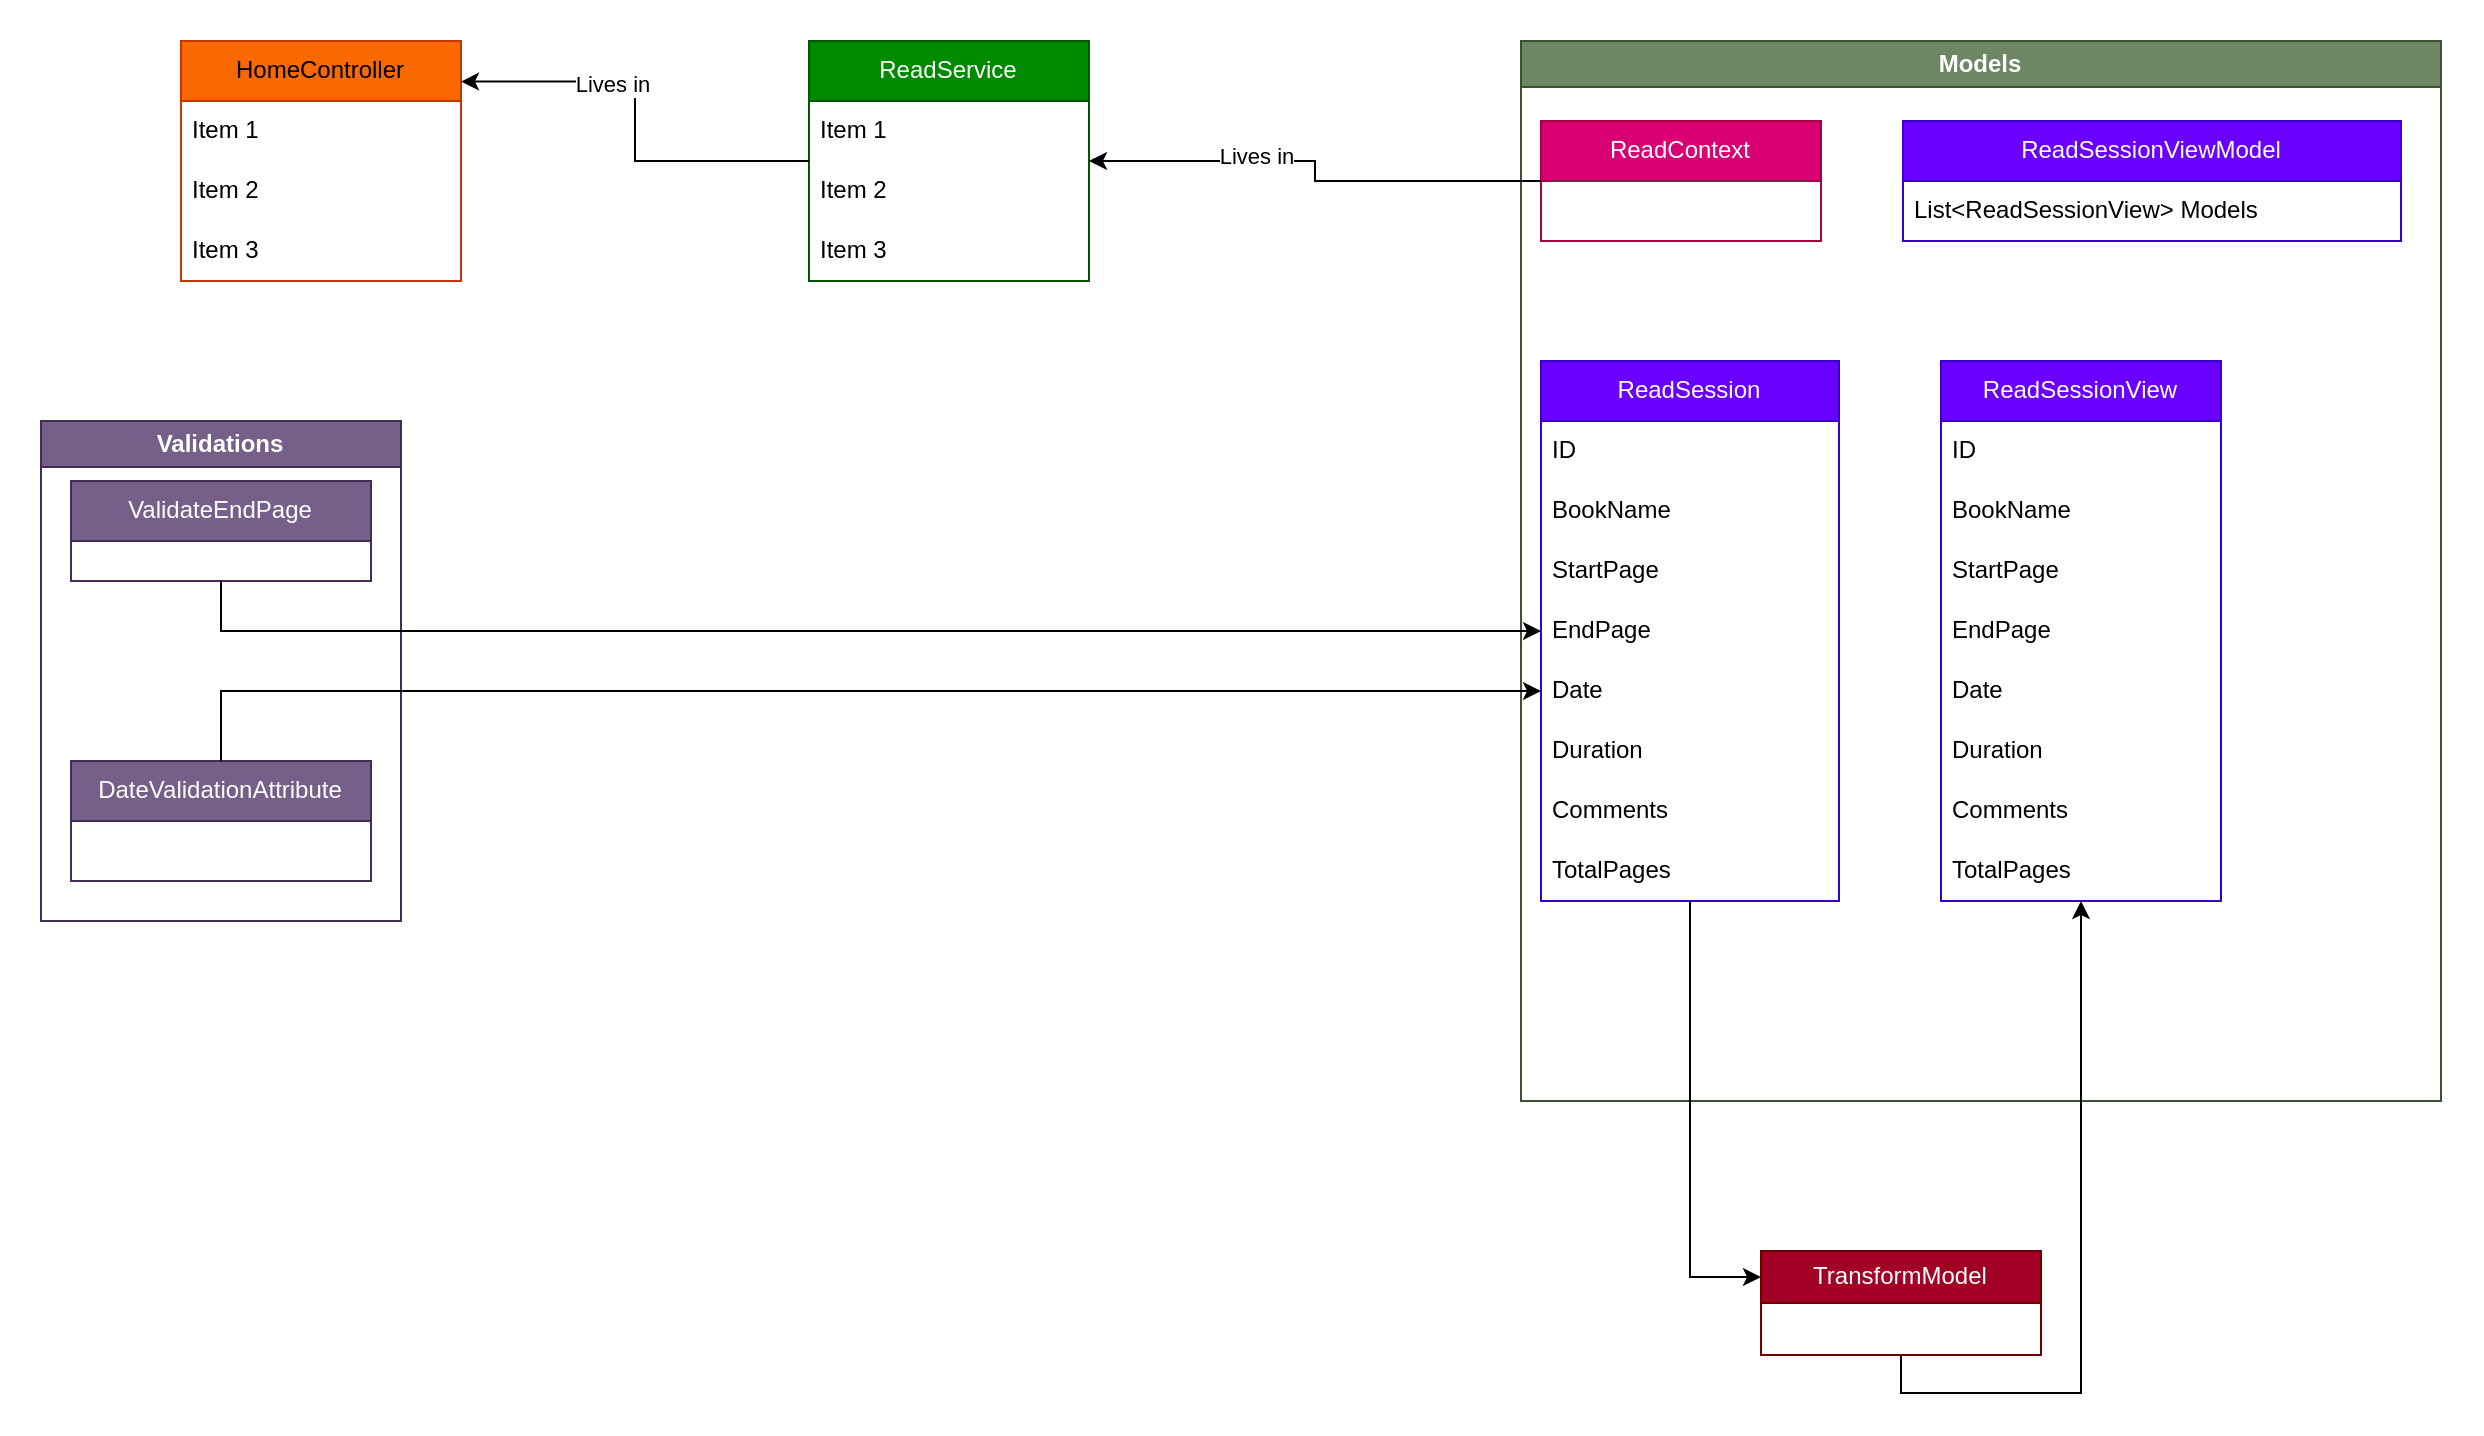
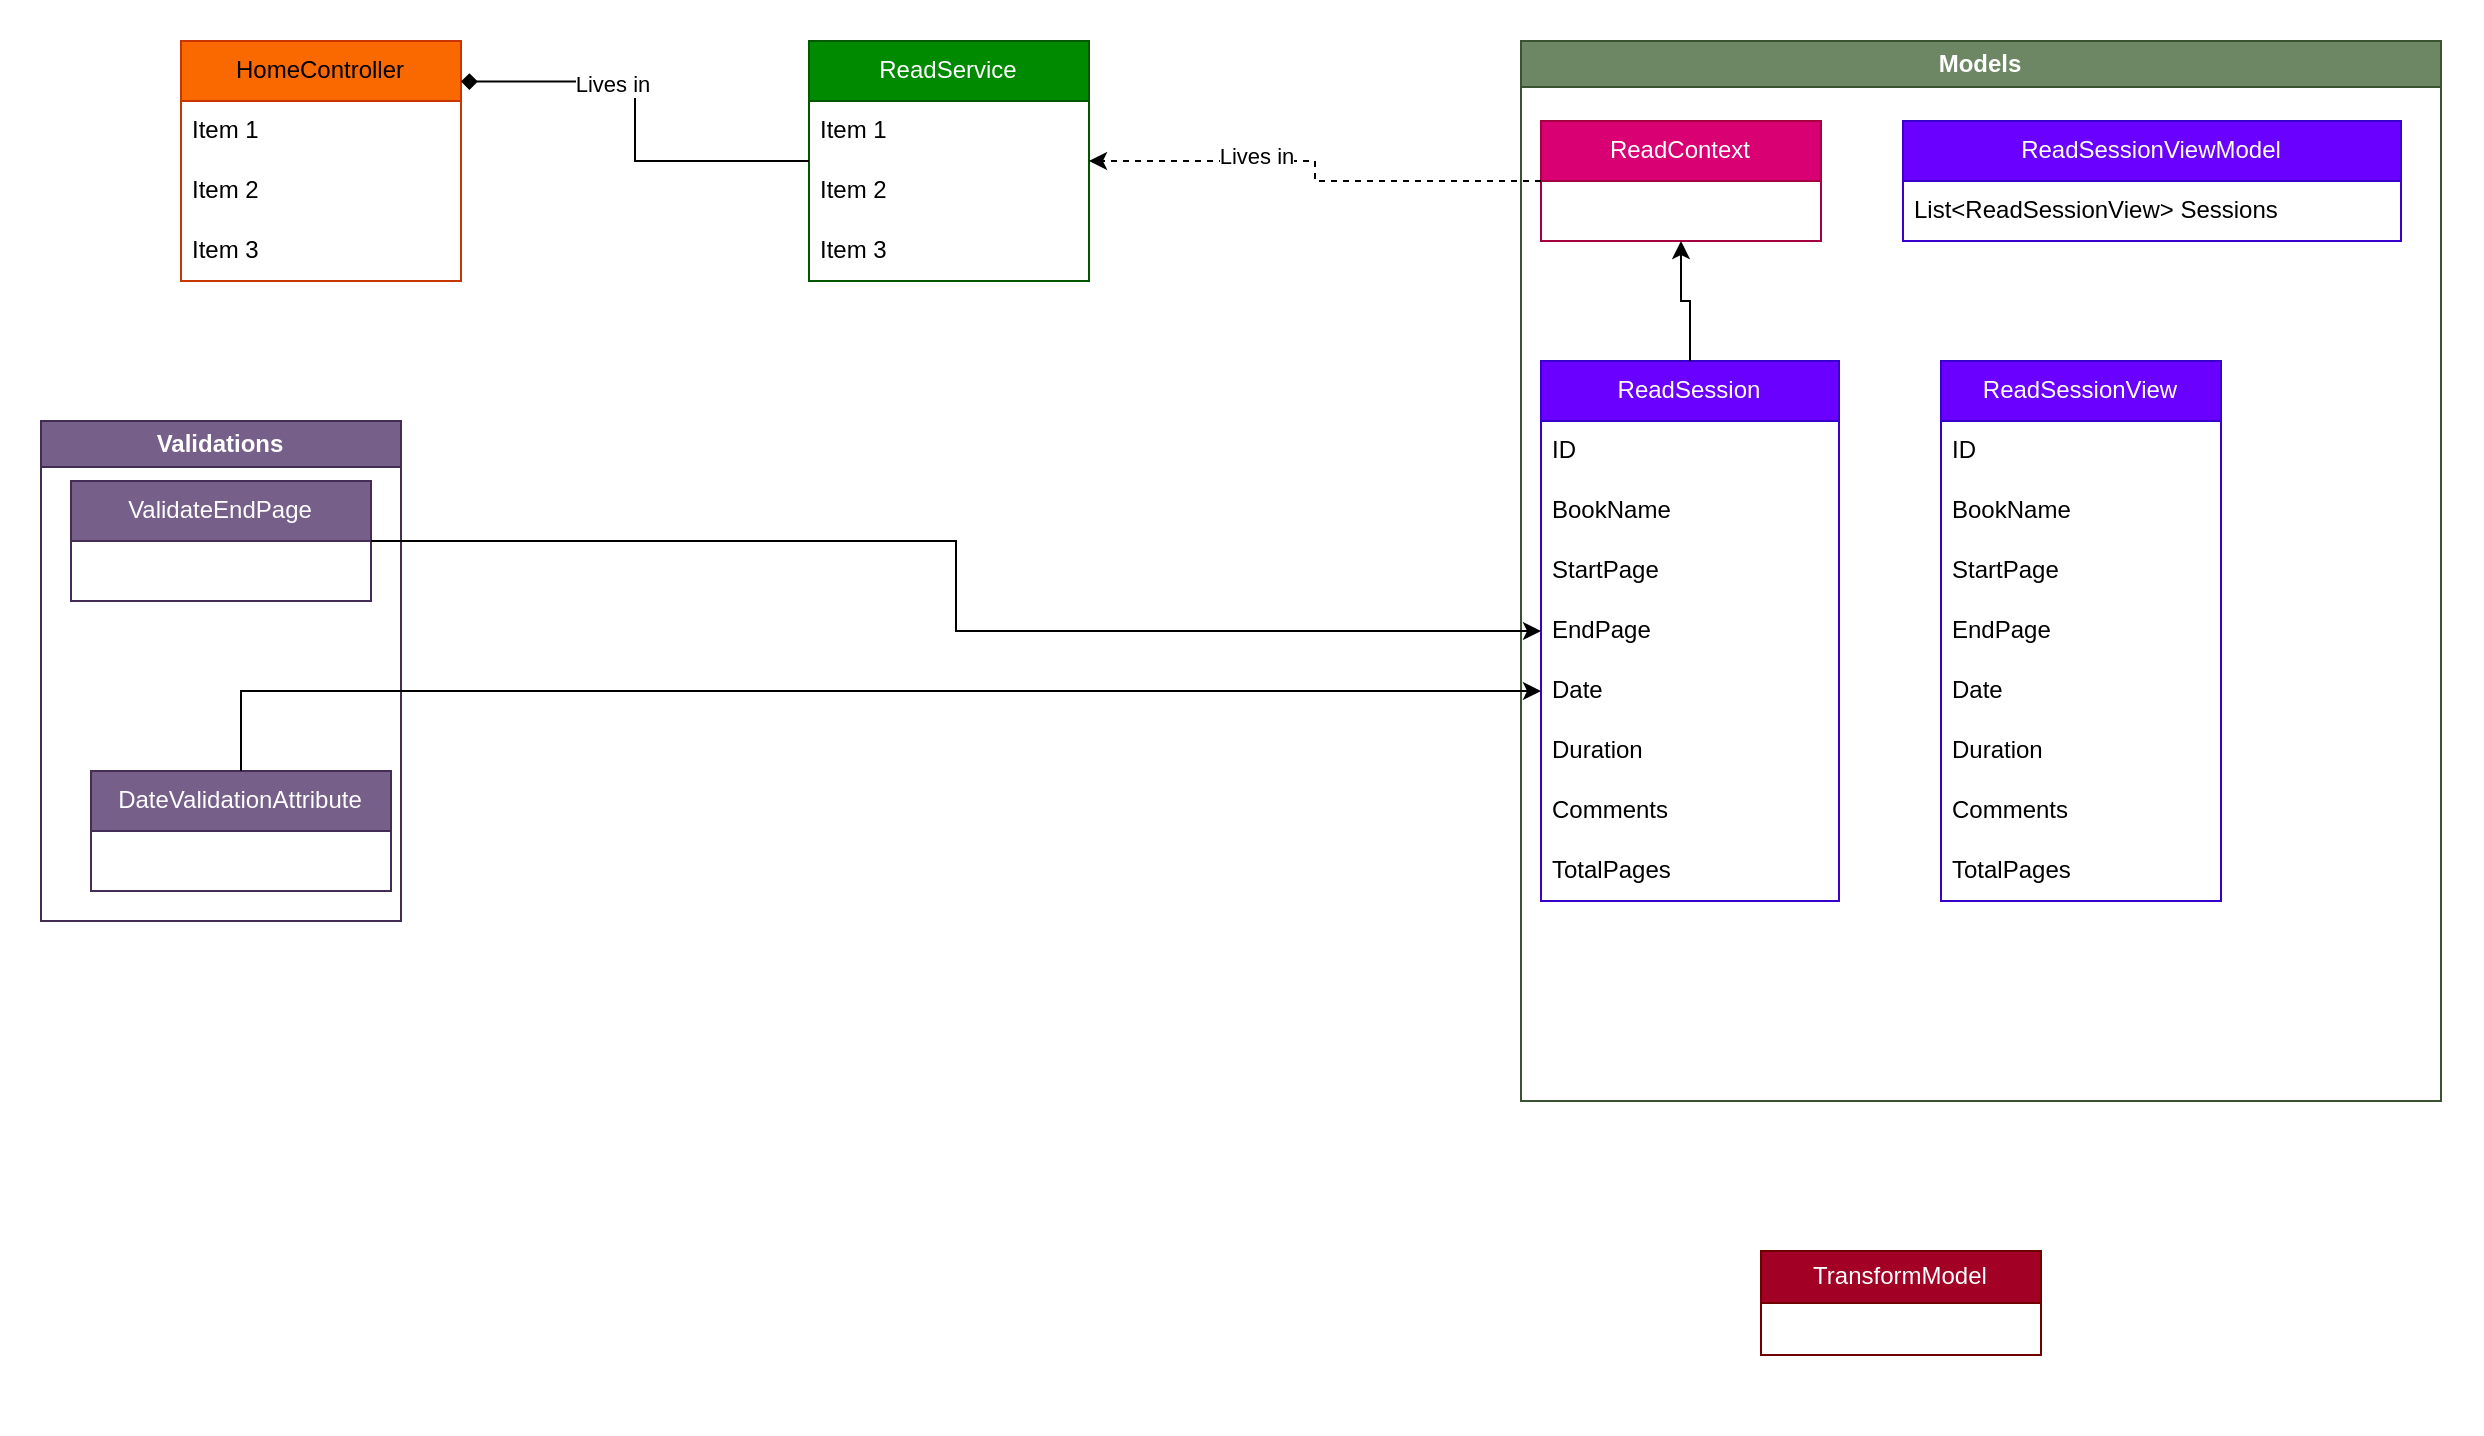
edge "ReadService" -> "HomeController": arrowhead classic -> diamond
edge "ReadContext" -> "ReadService": style solid -> dashed
node "List<ReadSessionView> Models": label "List<ReadSessionView> Models" -> "List<ReadSessionView> Sessions"
node "ValidateEndPage": size 300x100 -> 300x120
node "DateValidationAttribute": moved (221, 821) -> (241, 831)
edge "ReadSession" -> "TransformModel": now "ReadSession" -> "ReadContext"
edge "TransformModel" -> "ReadSessionView": removed
